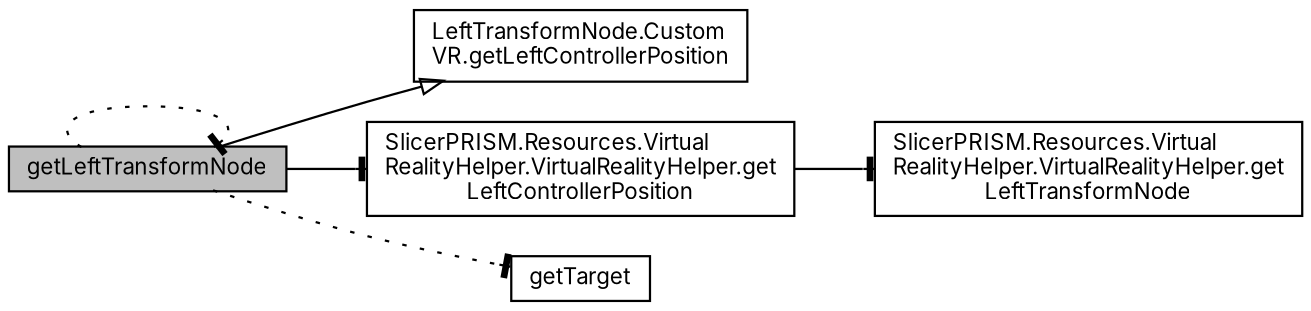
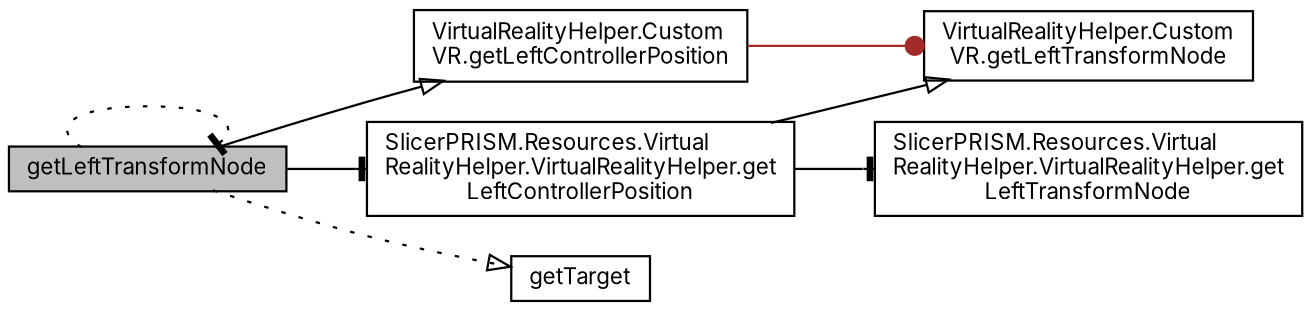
node "LeftTransformNode.Custom VR.getLeftControllerPosition": label "LeftTransformNode.Custom VR.getLeftControllerPosition" -> "VirtualRealityHelper.Custom VR.getLeftControllerPosition"
node "VirtualRealityHelper.Custom VR.getLeftTransformNode": added
edge "getLeftTransformNode" -> "getTarget": arrowhead tee -> onormal
